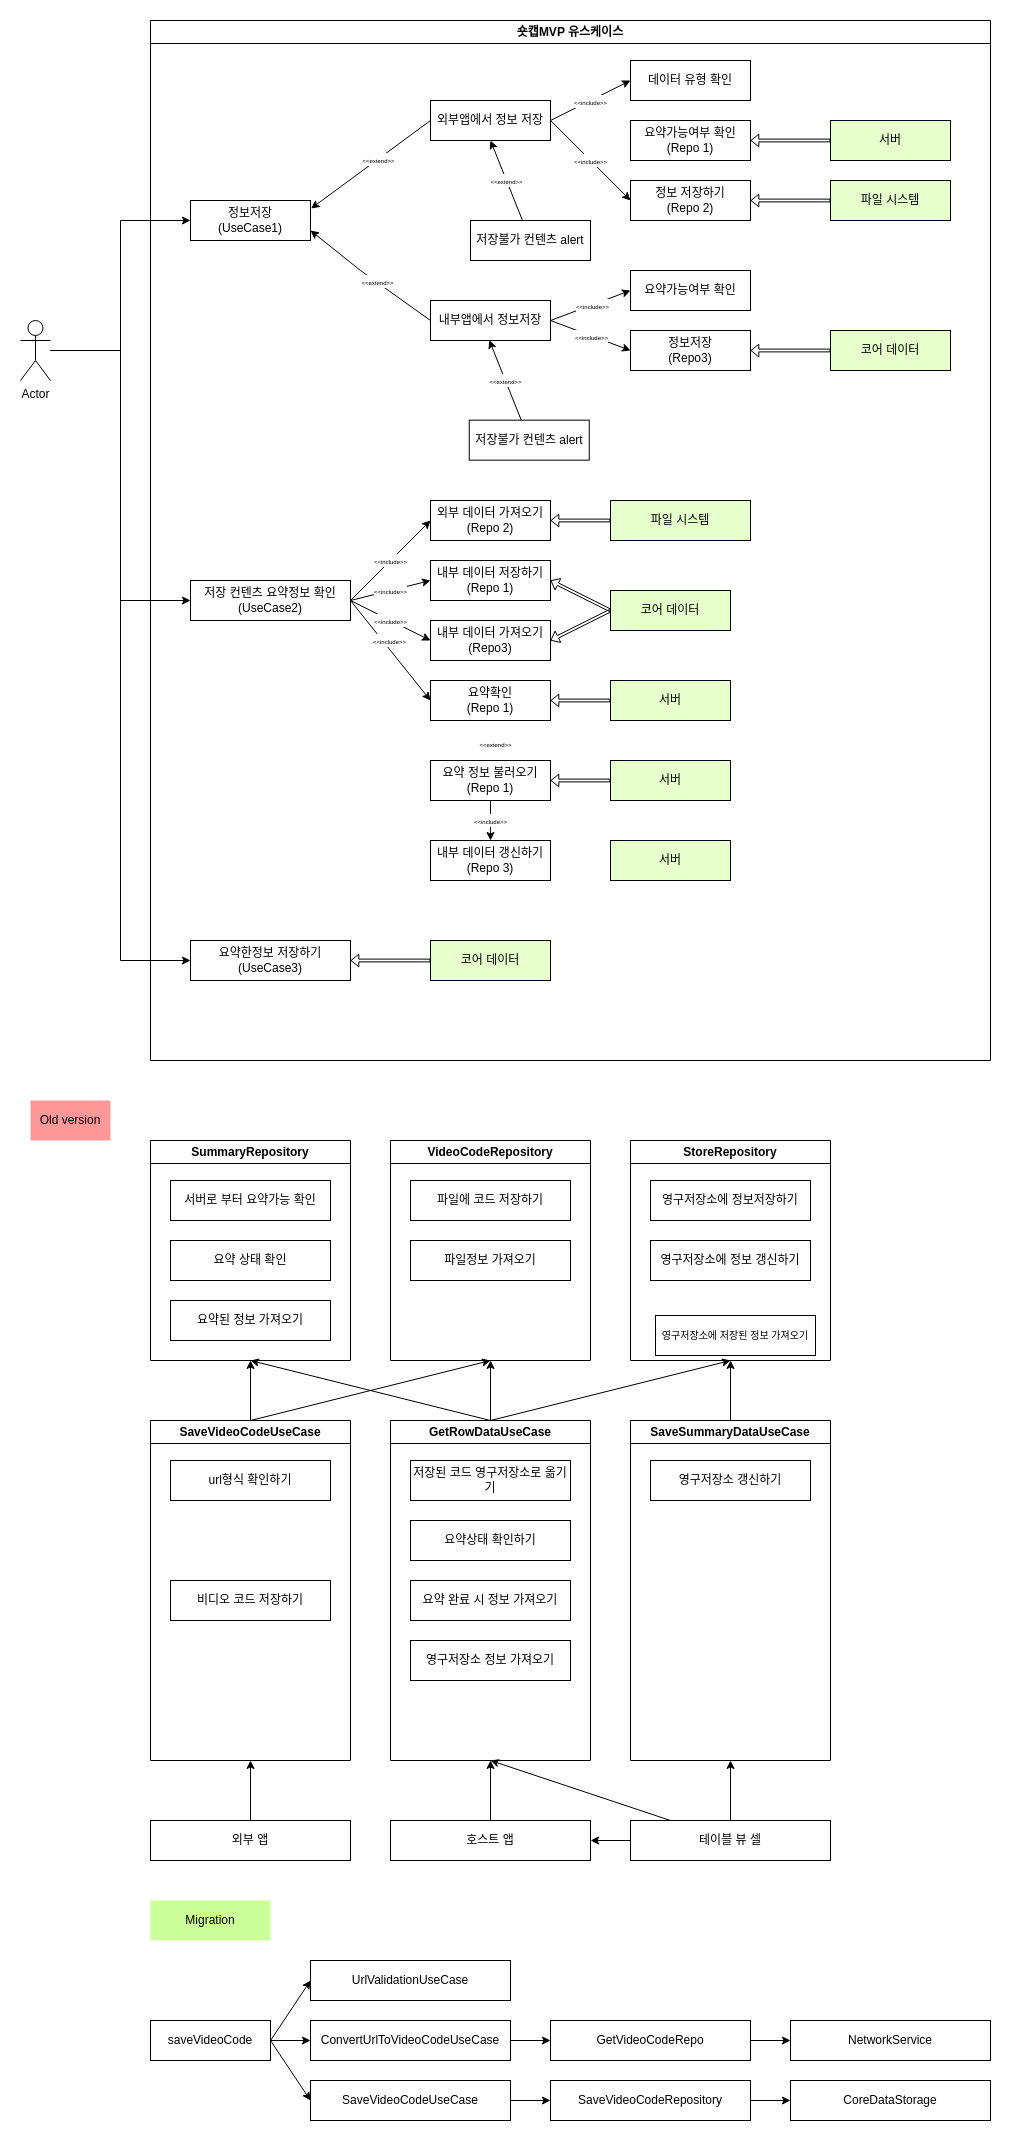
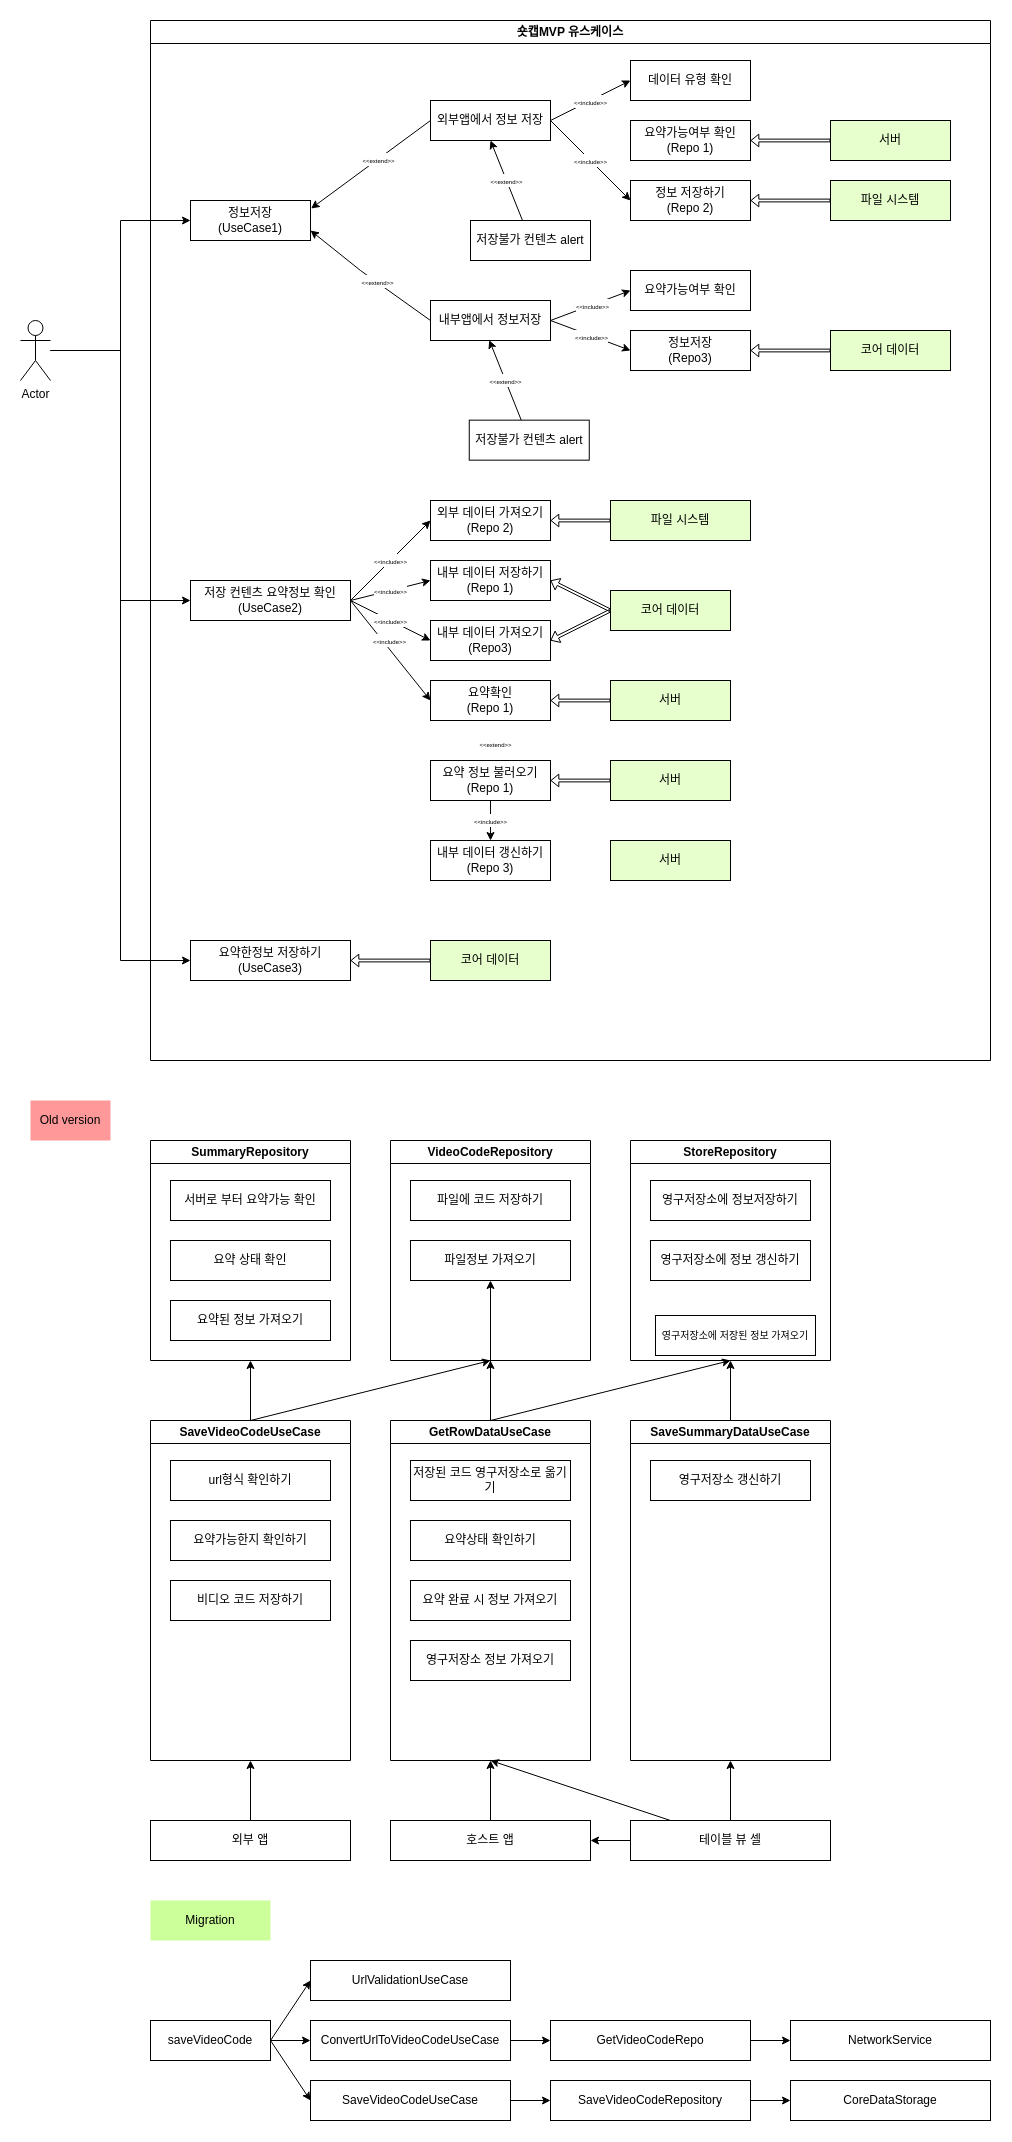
edge "GetRowDataUseCase" -> "SummaryRepository": now "GetRowDataUseCase" -> "파일정보 가져오기"
node "요약가능한지 확인하기": added
